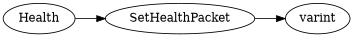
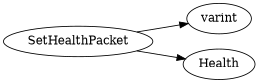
edge "Health" -> "SetHealthPacket": reversed
